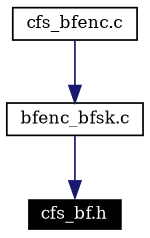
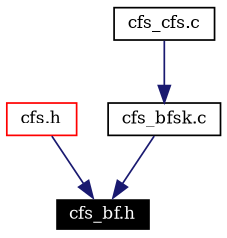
node "cfs_bfenc.c": label "cfs_bfenc.c" -> "cfs_cfs.c"
node "cfs.h": added
node "bfenc_bfsk.c": label "bfenc_bfsk.c" -> "cfs_bfsk.c"
